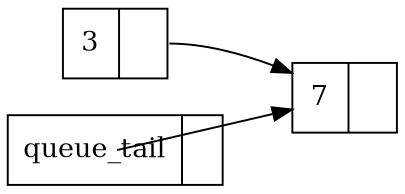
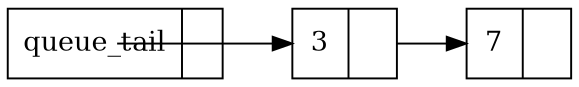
edge "queue_tail" -> "7": now "queue_tail" -> "3"
